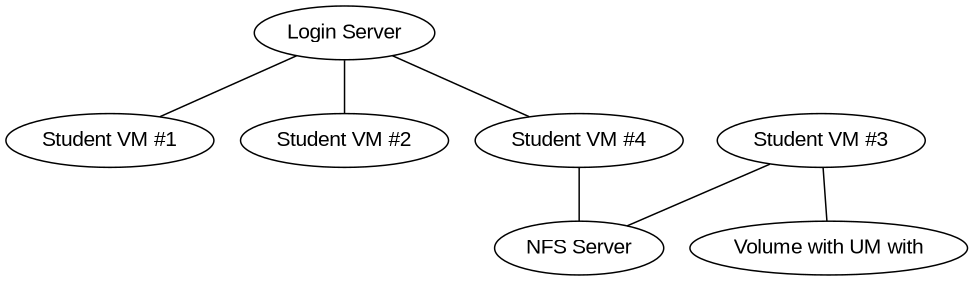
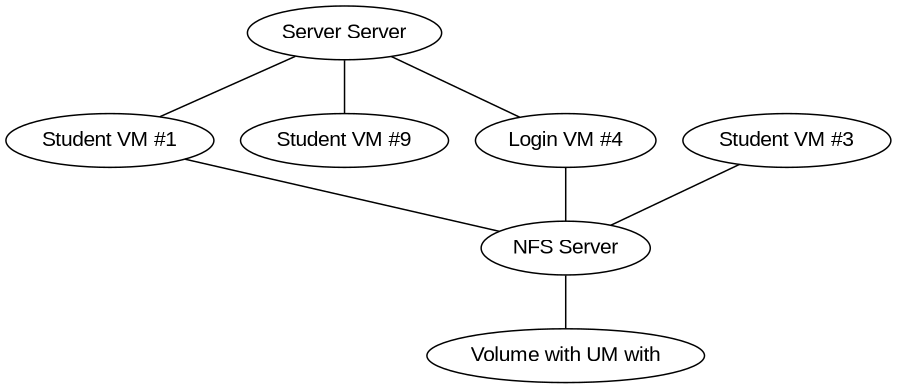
node "Login Server": label "Login Server" -> "Server Server"
node "Student VM #2": label "Student VM #2" -> "Student VM #9"
node "Student VM #4": label "Student VM #4" -> "Login VM #4"
edge "Student VM #3" -- "Volume with UM with": now "NFS Server" -- "Volume with UM with"
edge "Student VM #1" -- "NFS Server": added
